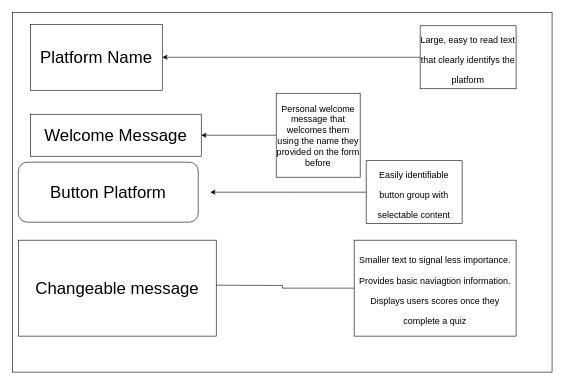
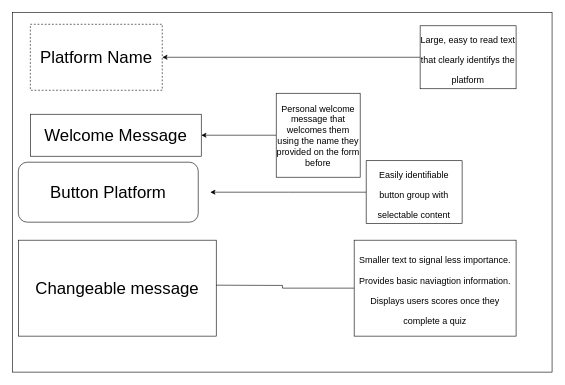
node "Platform Name": style solid -> dashed
